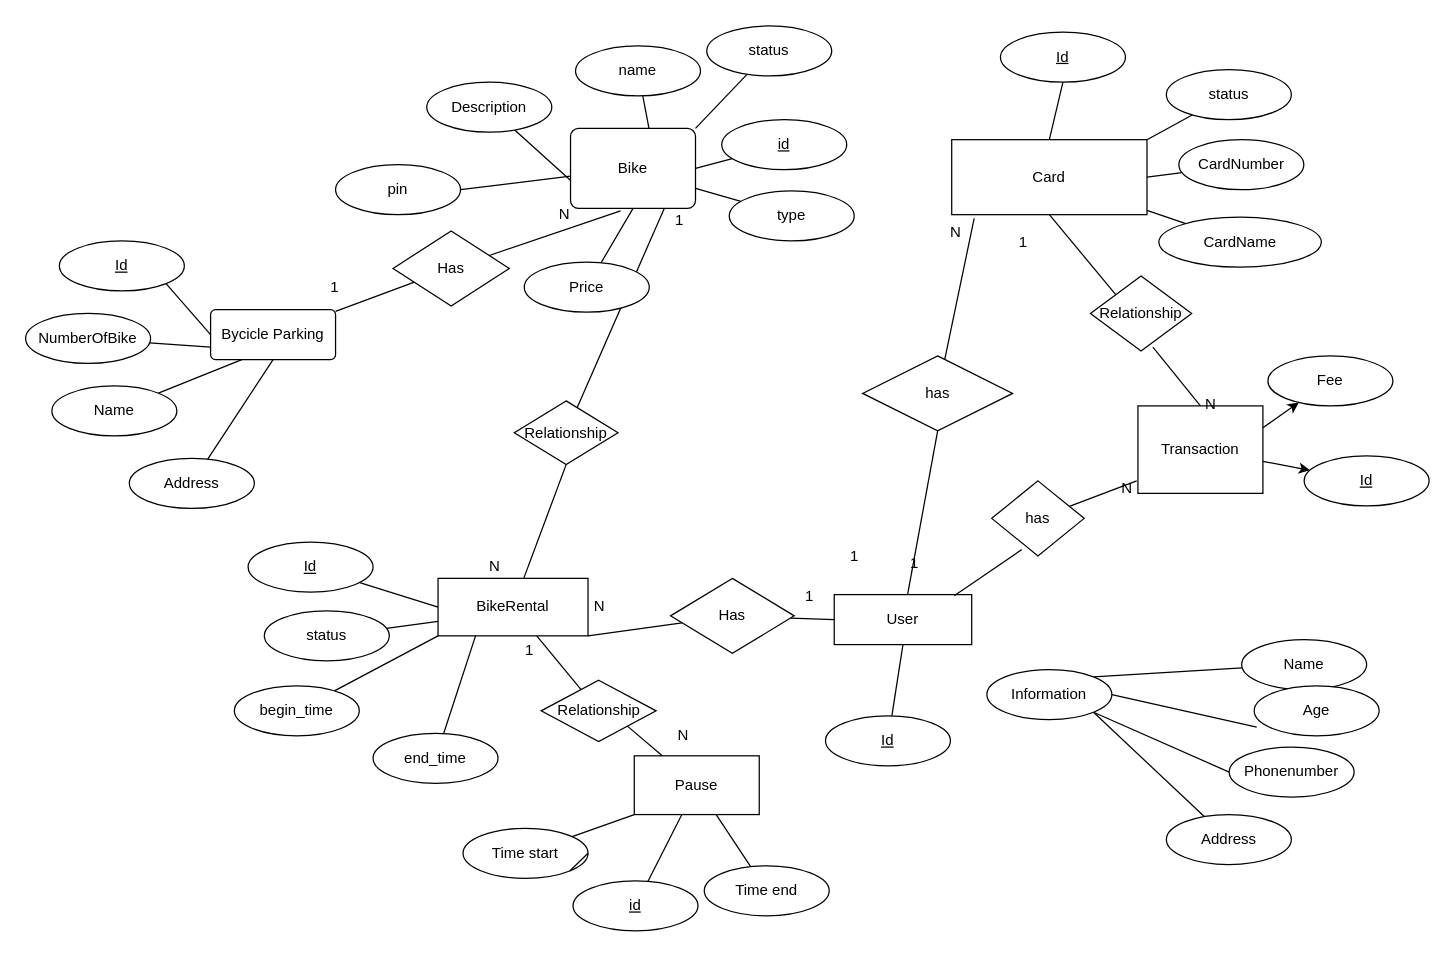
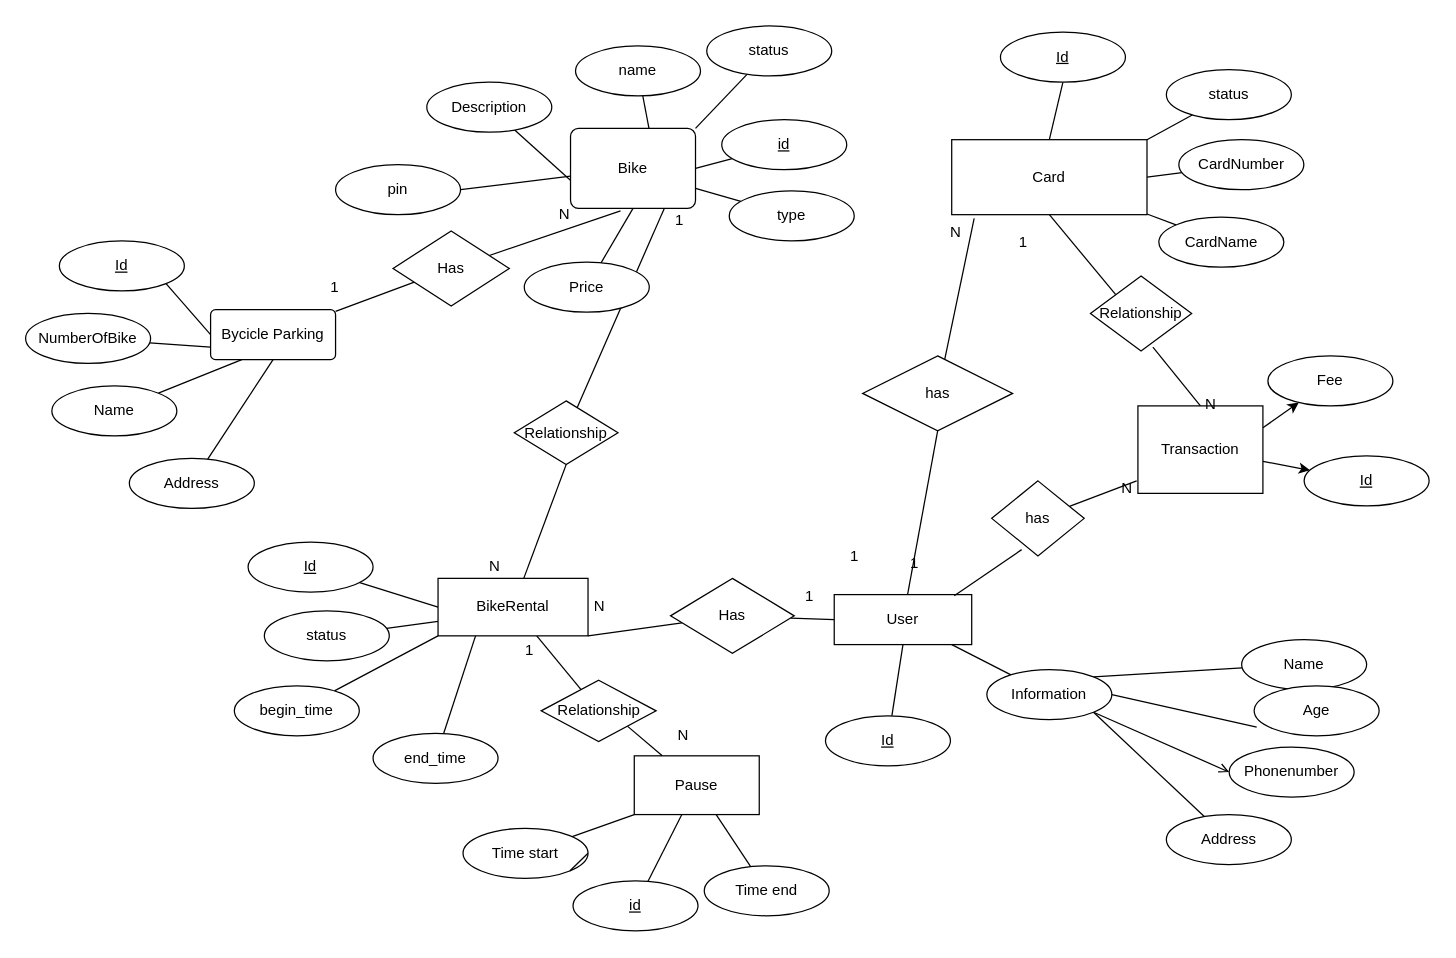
node "CardName": size 163x50 -> 125x50
edge "User" -- "Information": added
edge "Information" -- "Phonenumber": arrowhead none -> open
